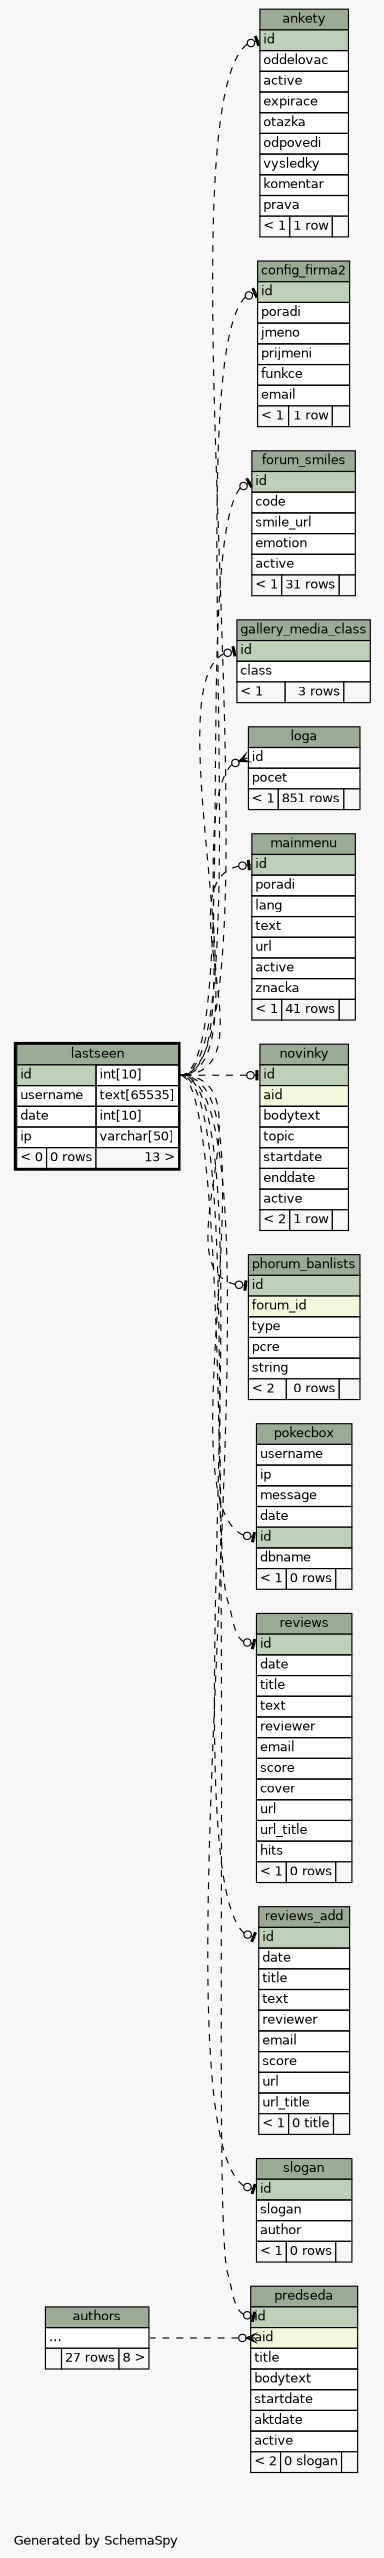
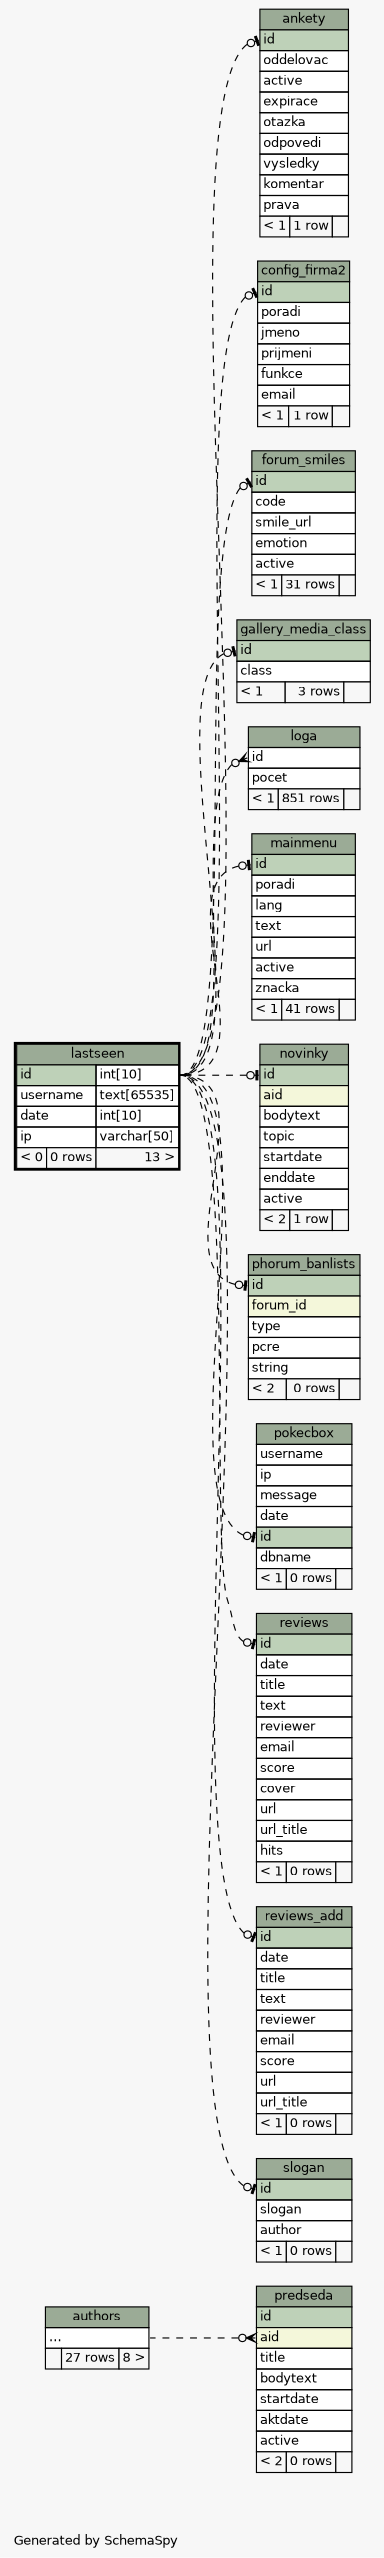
edge "lastseen" -> "predseda": removed
node "reviews_add": text "0 title" -> "0 rows"
node "predseda": text "0 slogan" -> "0 rows"
